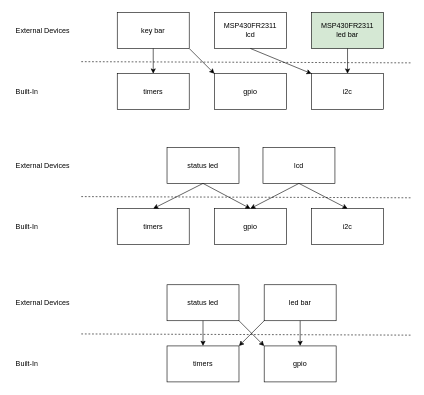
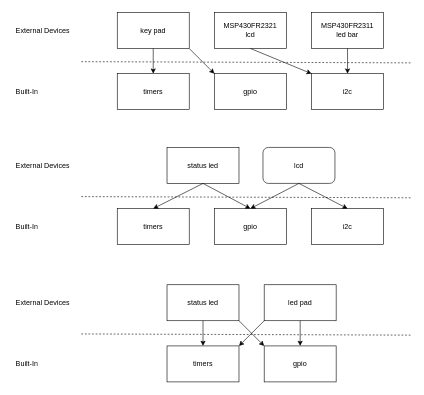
node "key bar": label "key bar" -> "key pad"
node "MSP430FR2311 lcd": label "MSP430FR2311 lcd" -> "MSP430FR2321 lcd"
node "MSP430FR2311 led bar": fillcolor #d5e8d4 -> #ffffff
node "lcd": shape rectangle -> rounded rectangle
node "led bar": label "led bar" -> "led pad"
